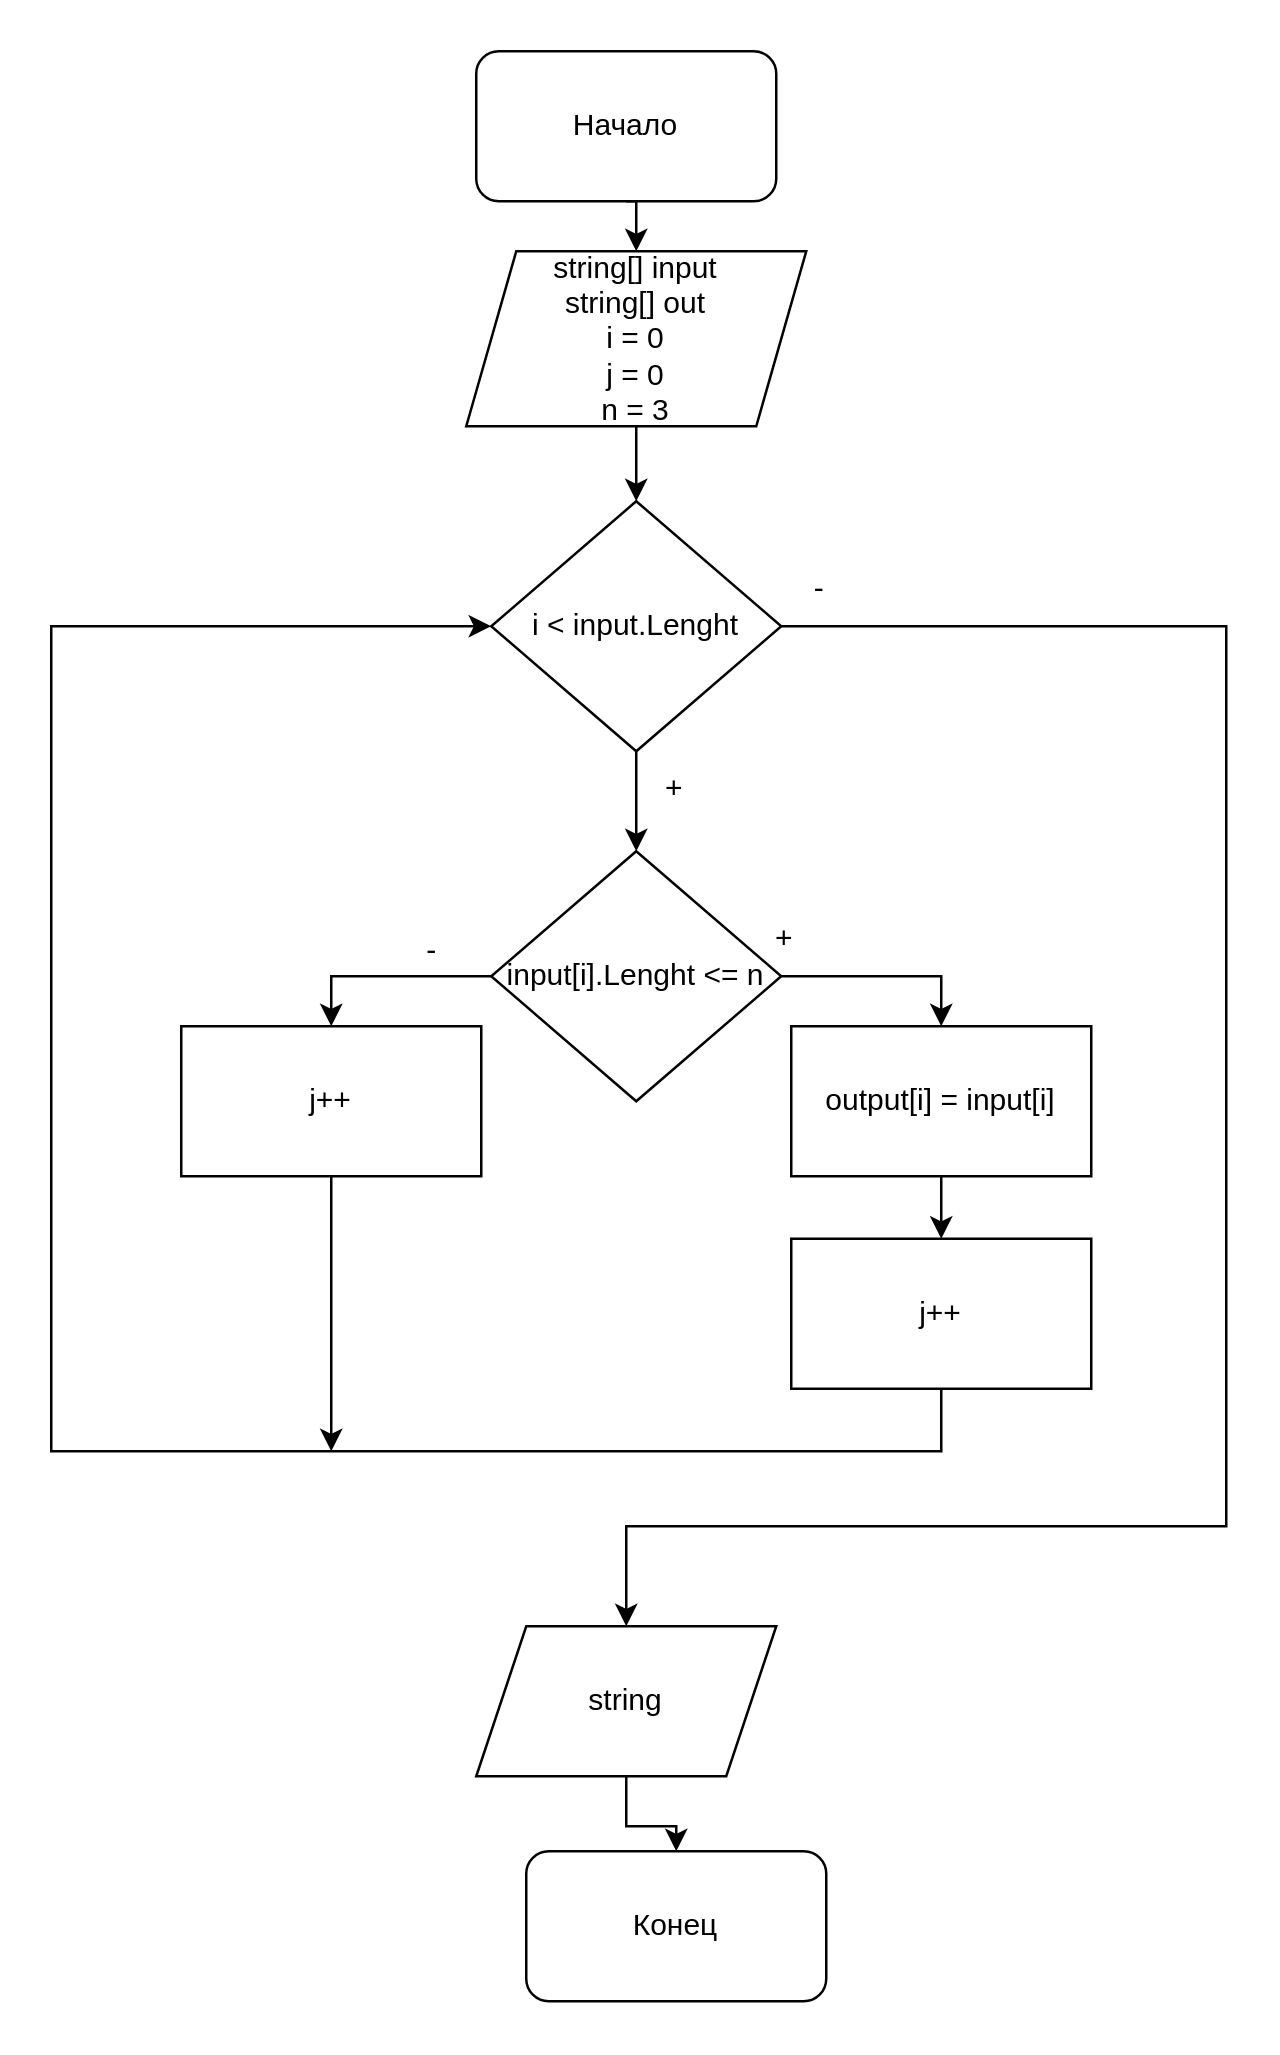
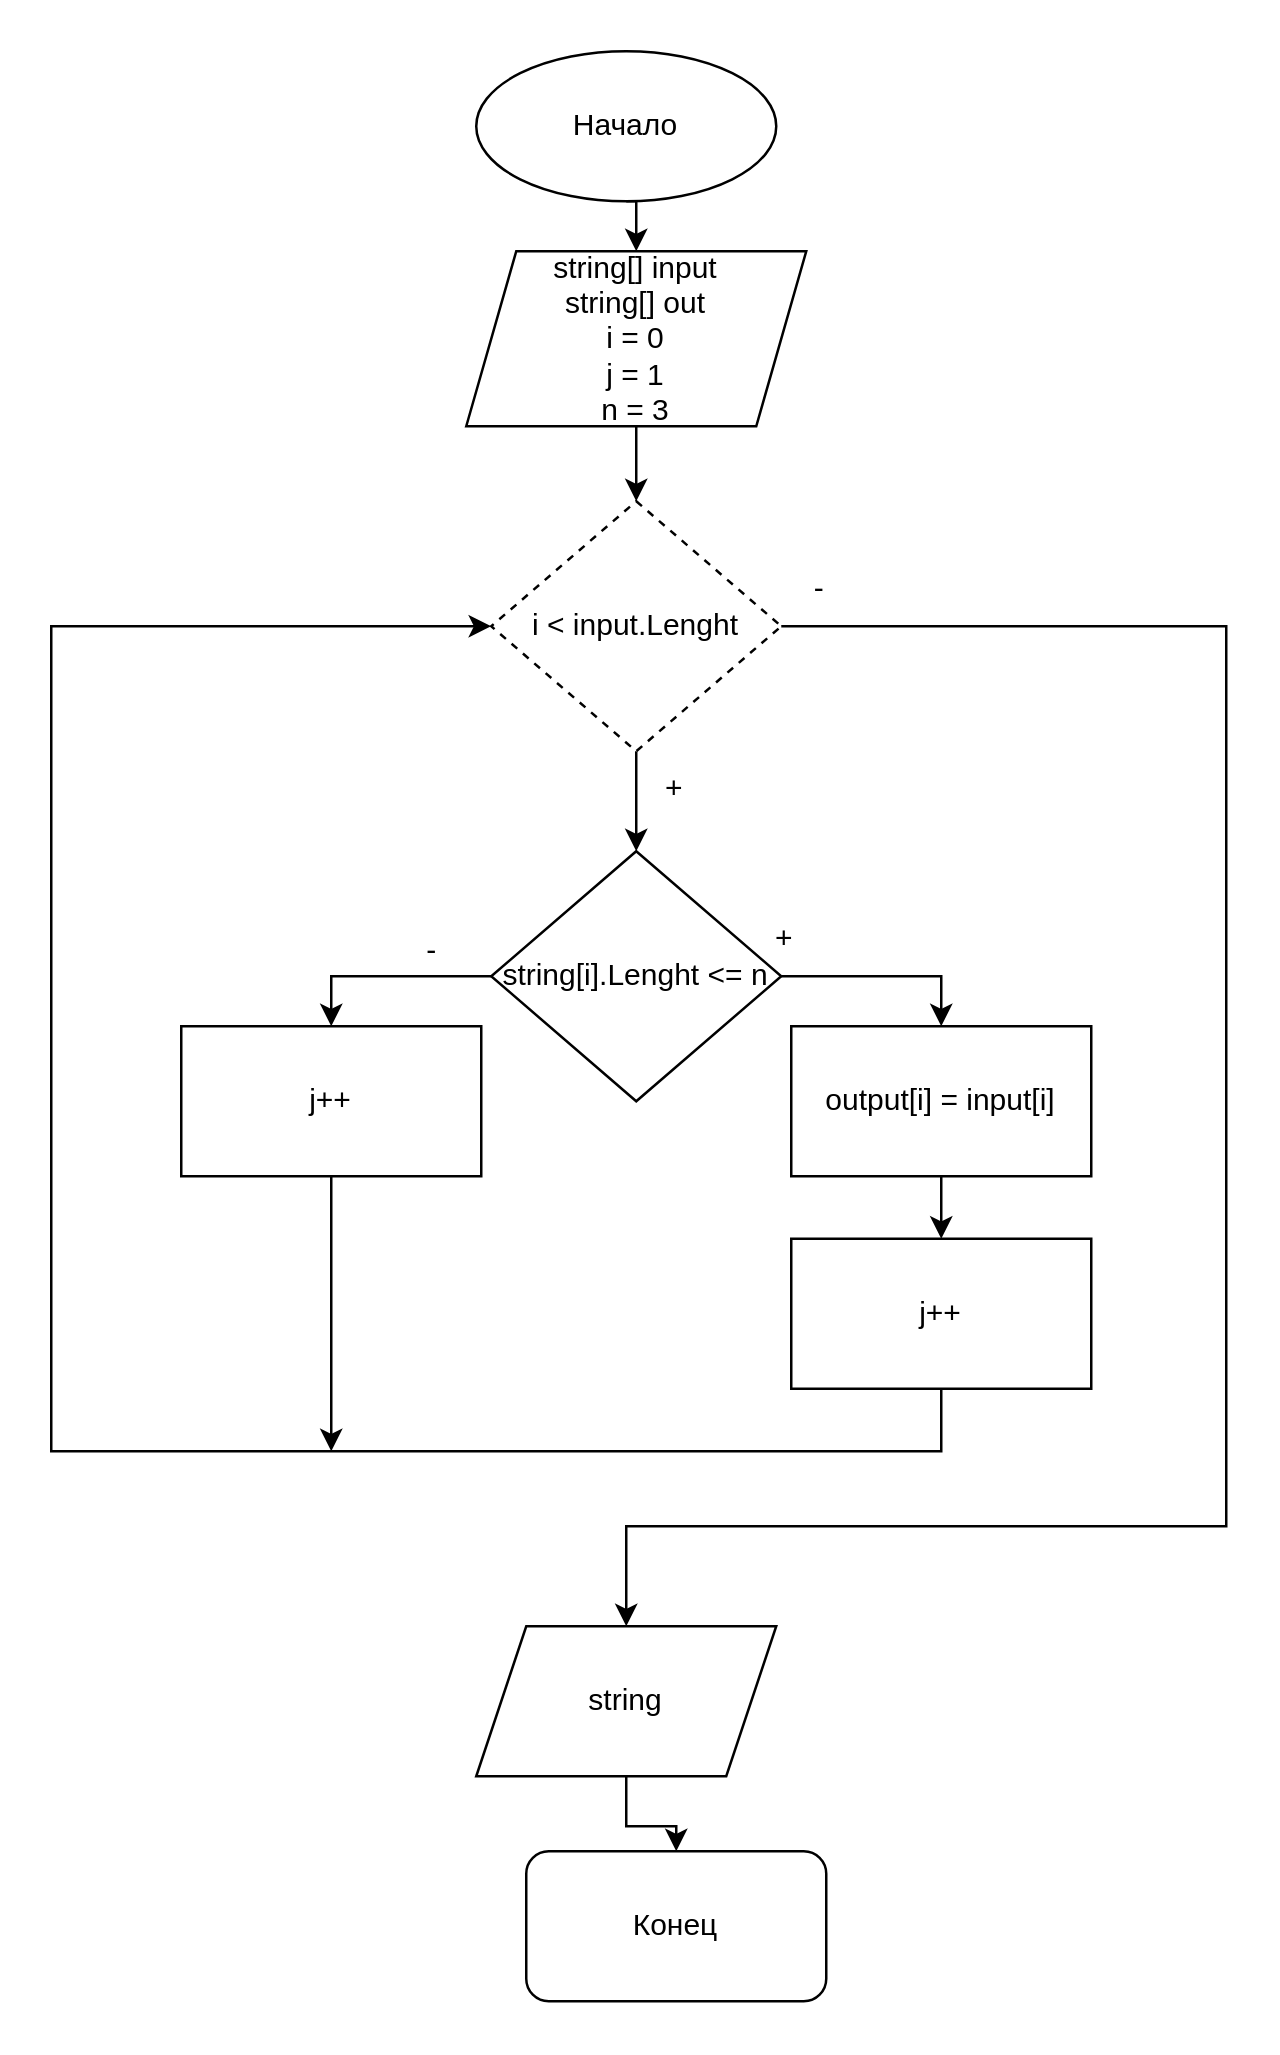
node "Начало": shape rounded rectangle -> ellipse
node "string[] input string[] out i = 0 j = 0 n = 3": label "string[] input string[] out i = 0 j = 0 n = 3" -> "string[] input string[] out i = 0 j = 1 n = 3"
node "i < input.Lenght": style solid -> dashed
node "input[i].Lenght <= n": label "input[i].Lenght <= n" -> "string[i].Lenght <= n"
